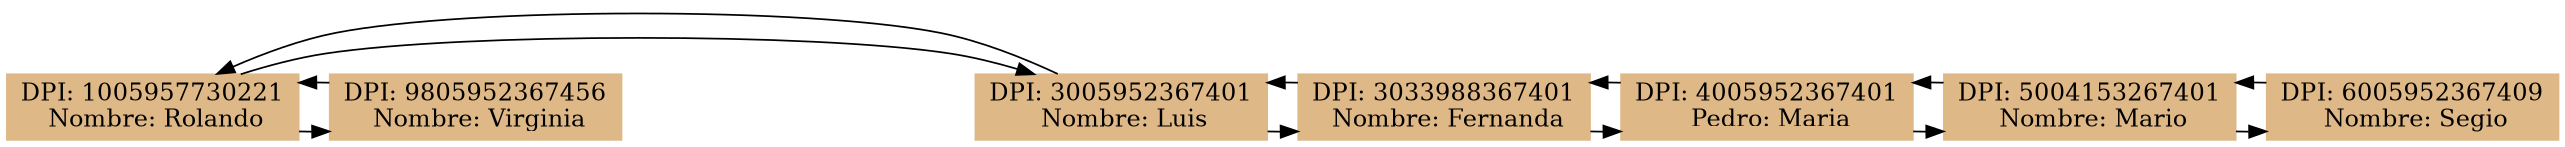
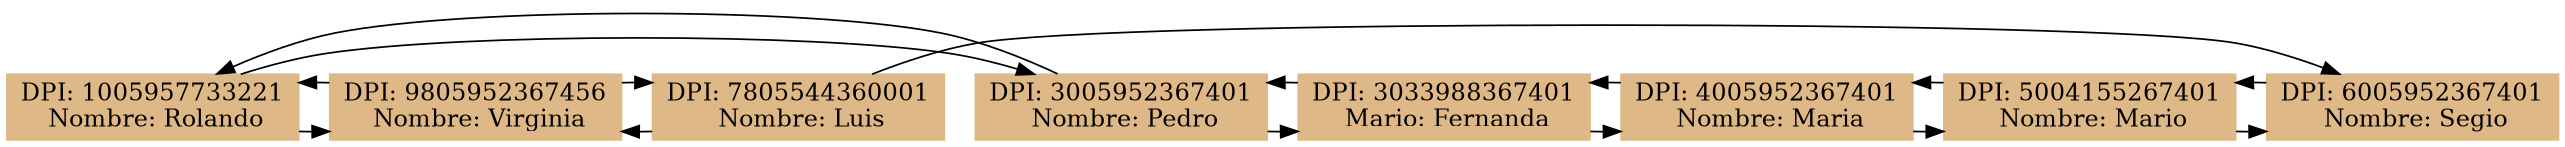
node "DPI: 1005957730221 Nombre: Rolando": label "DPI: 1005957730221 Nombre: Rolando" -> "DPI: 1005957733221 Nombre: Rolando"
node "DPI: 7805544360001 Nombre: Luis": added
node "DPI: 3005952367401 Nombre: Luis": label "DPI: 3005952367401 Nombre: Luis" -> "DPI: 3005952367401 Nombre: Pedro"
node "DPI: 3033988367401 Nombre: Fernanda": label "DPI: 3033988367401 Nombre: Fernanda" -> "DPI: 3033988367401 Mario: Fernanda"
node "DPI: 4005952367401 Pedro: Maria": label "DPI: 4005952367401 Pedro: Maria" -> "DPI: 4005952367401 Nombre: Maria"
node "DPI: 5004153267401 Nombre: Mario": label "DPI: 5004153267401 Nombre: Mario" -> "DPI: 5004155267401 Nombre: Mario"
node "DPI: 6005952367409 Nombre: Segio": label "DPI: 6005952367409 Nombre: Segio" -> "DPI: 6005952367401 Nombre: Segio"
